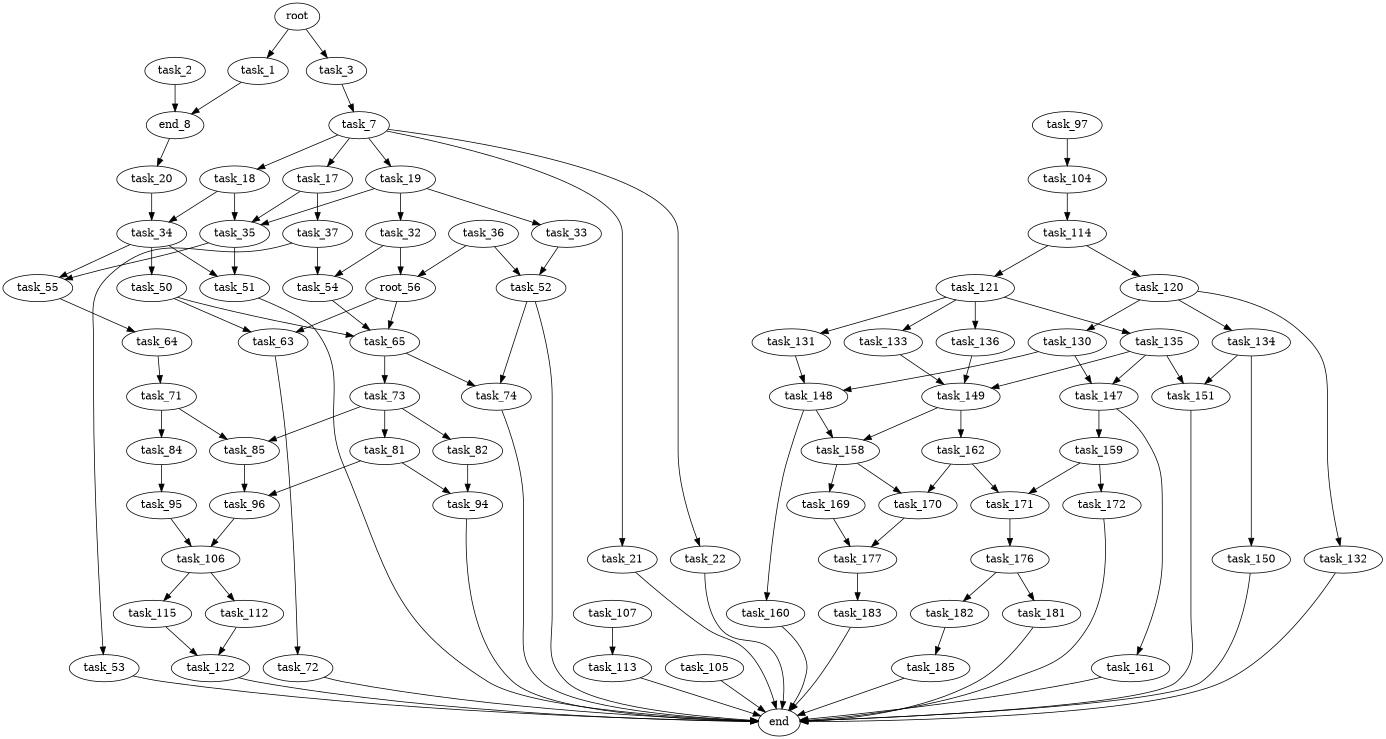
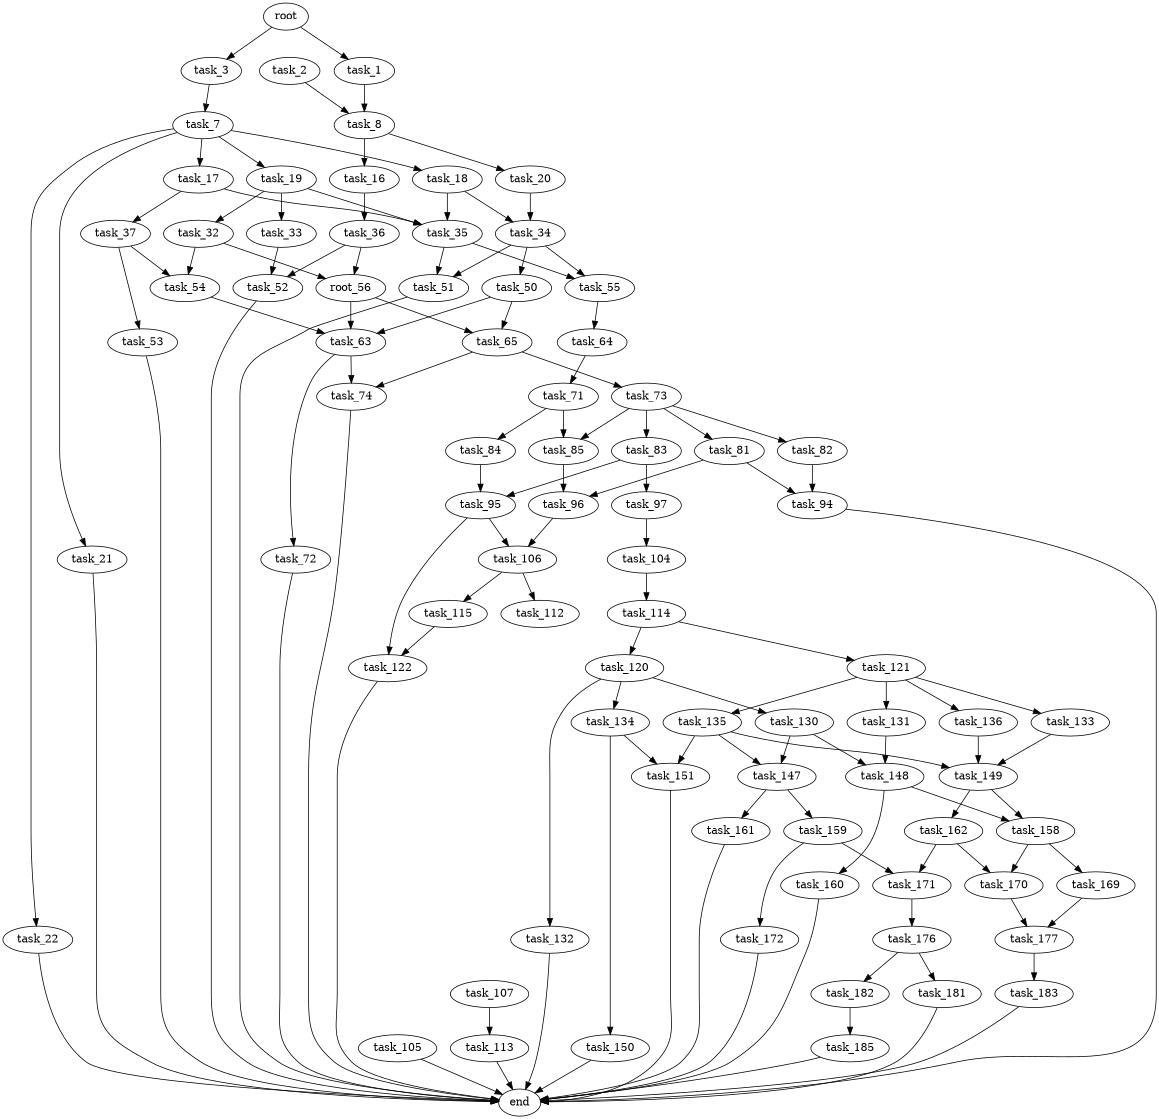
node "end_8": label "end_8" -> "task_8"
node "task_16": added
edge "task_54" -> "task_65": now "task_54" -> "task_63"
edge "task_52" -> "task_74": now "task_63" -> "task_74"
node "task_83": added
edge "task_112" -> "task_122": now "task_95" -> "task_122"
